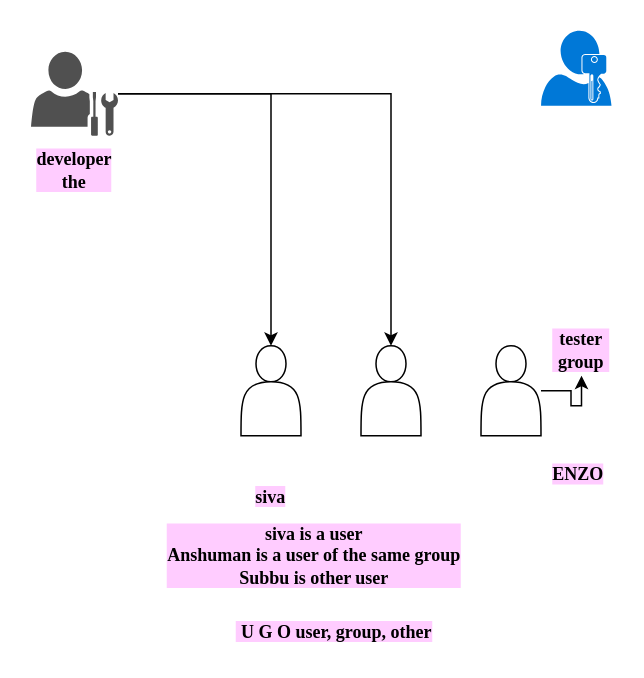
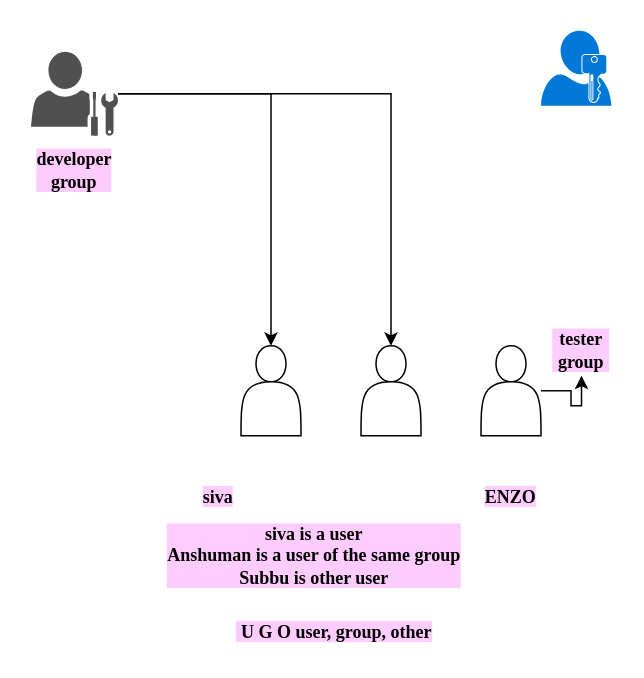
node "developer the": label "developer the" -> "developer group"
node "ENZO": moved (578, 473) -> (511, 496)
node "siva": moved (271, 496) -> (218, 496)
